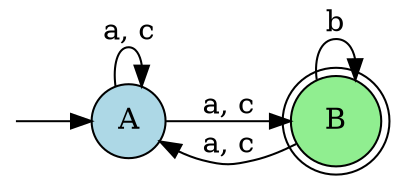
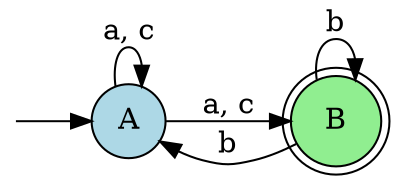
edge "B" -> "A": label "a, c" -> "b"
